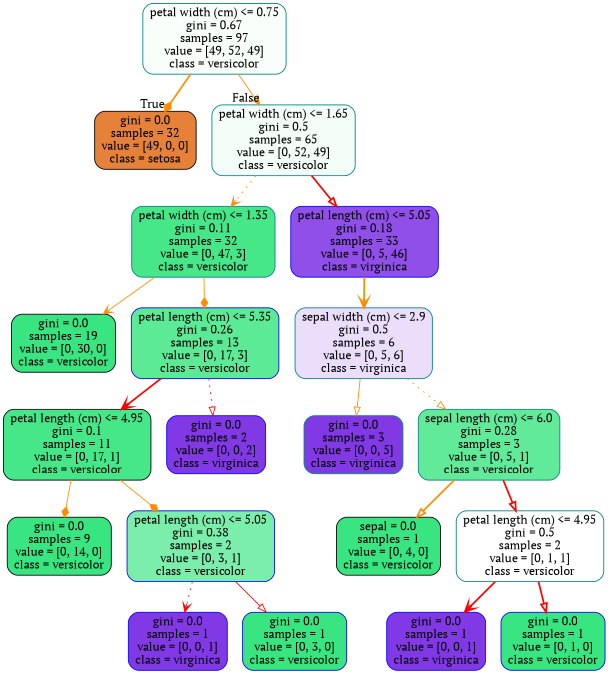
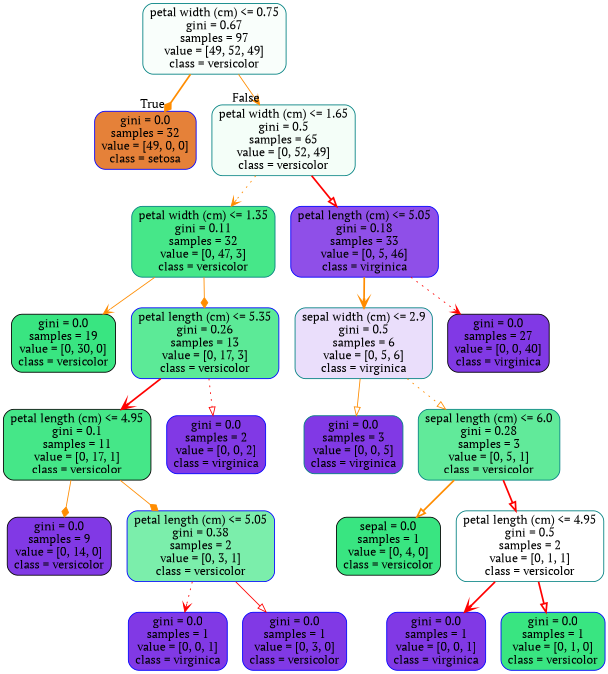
node "gini = 0.0 samples = 32 value = [49, 0, 0] class = setosa": color black -> blue
node "gini = 0.0 samples = 27 value = [0, 0, 40] class = virginica": added
node "gini = 0.0 samples = 9 value = [0, 14, 0] class = versicolor": fillcolor #39e581 -> #8139e5
node "gini = 0.0 samples = 1 value = [0, 3, 0] class = versicolor": fillcolor #39e581 -> #8139e5
